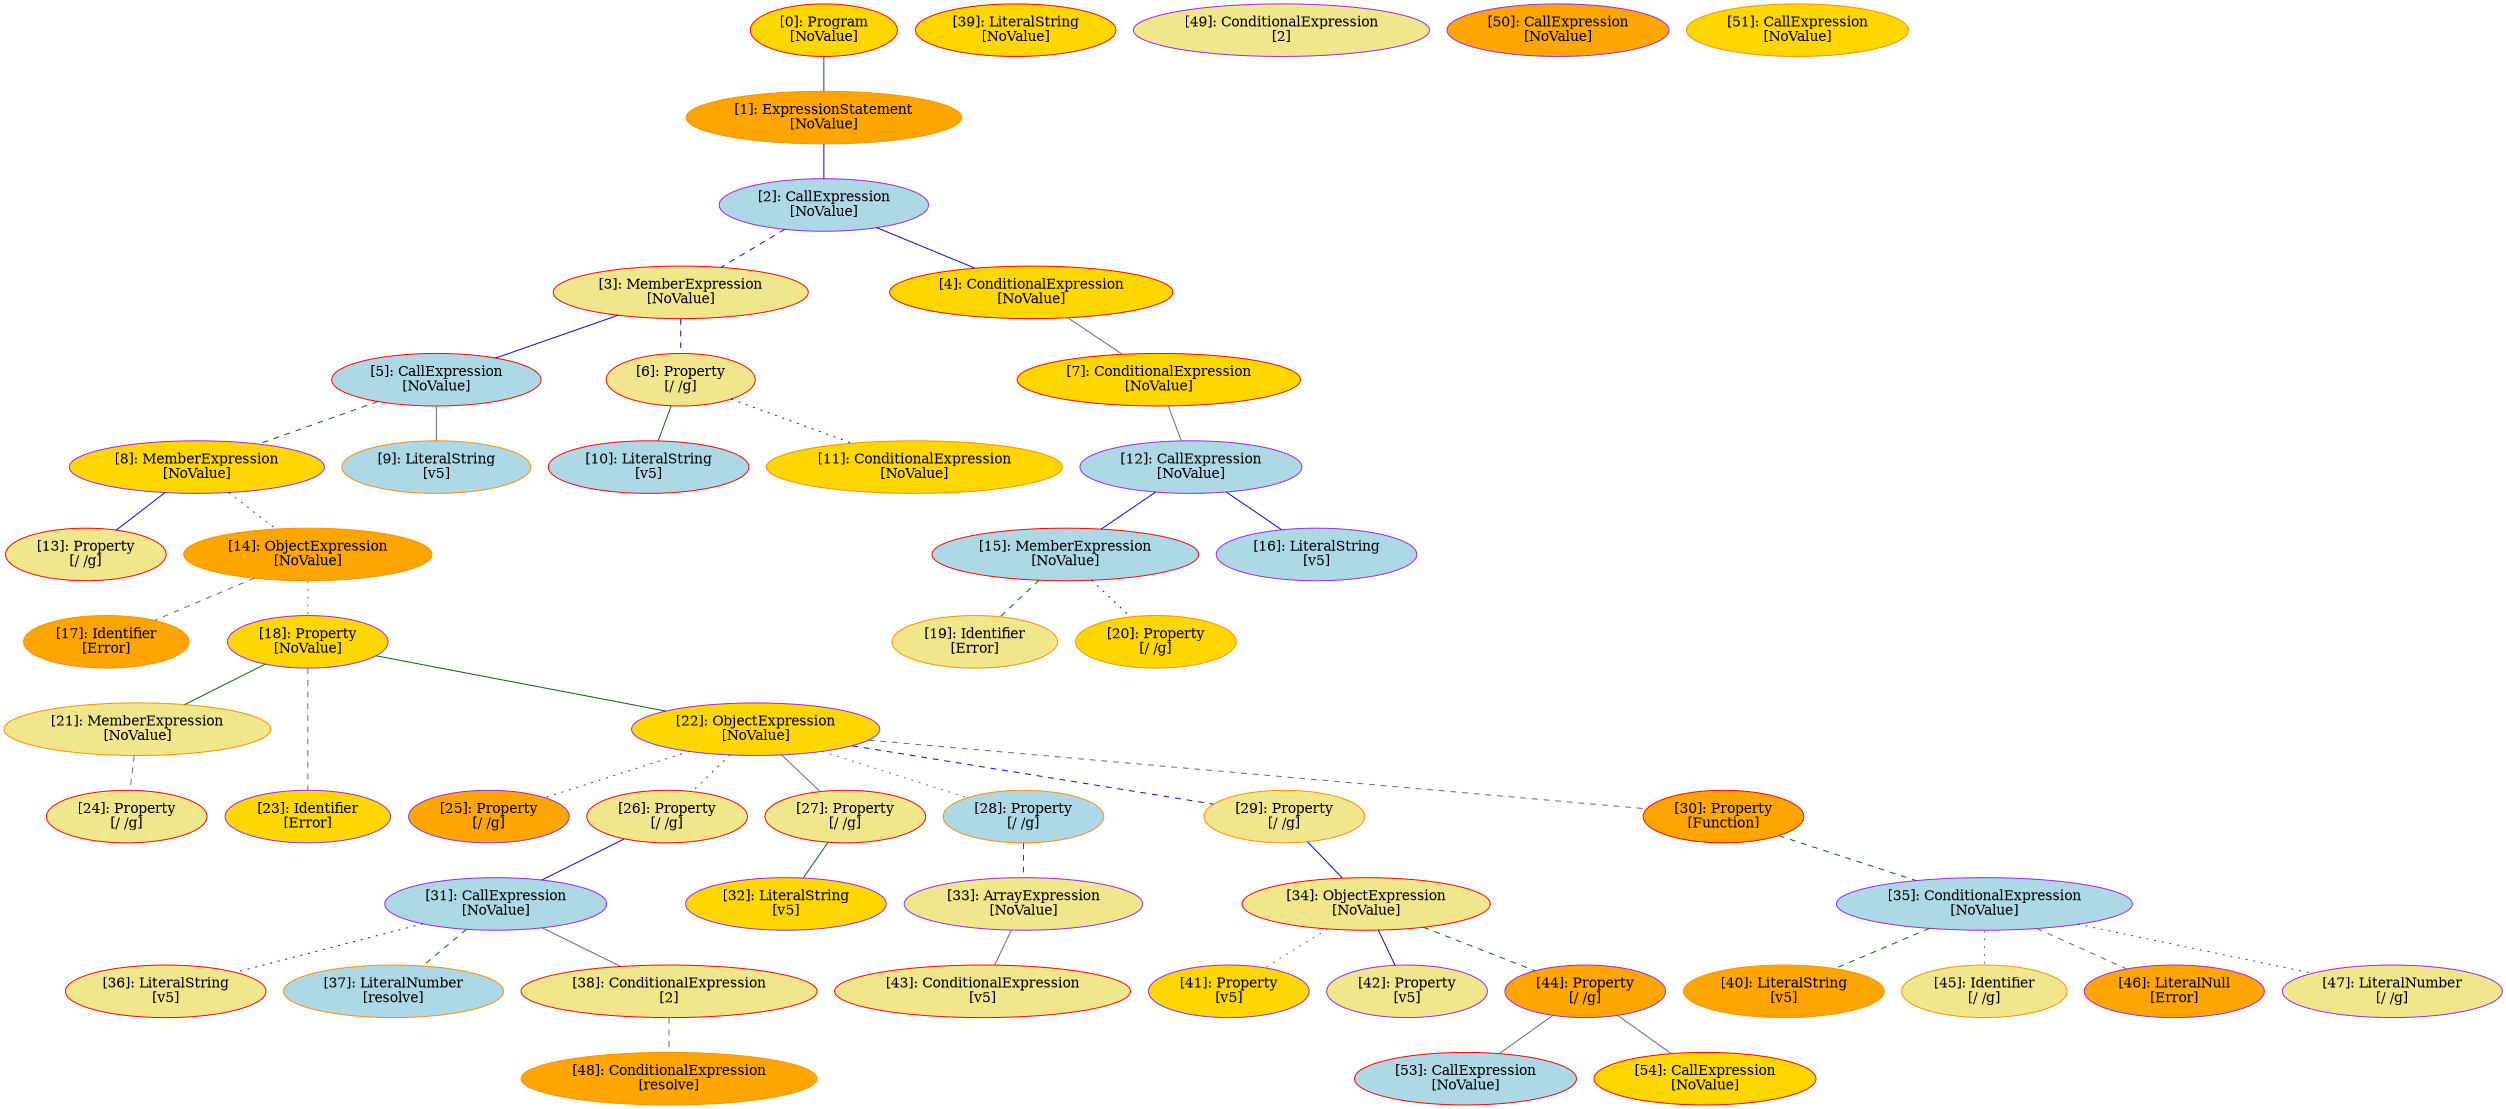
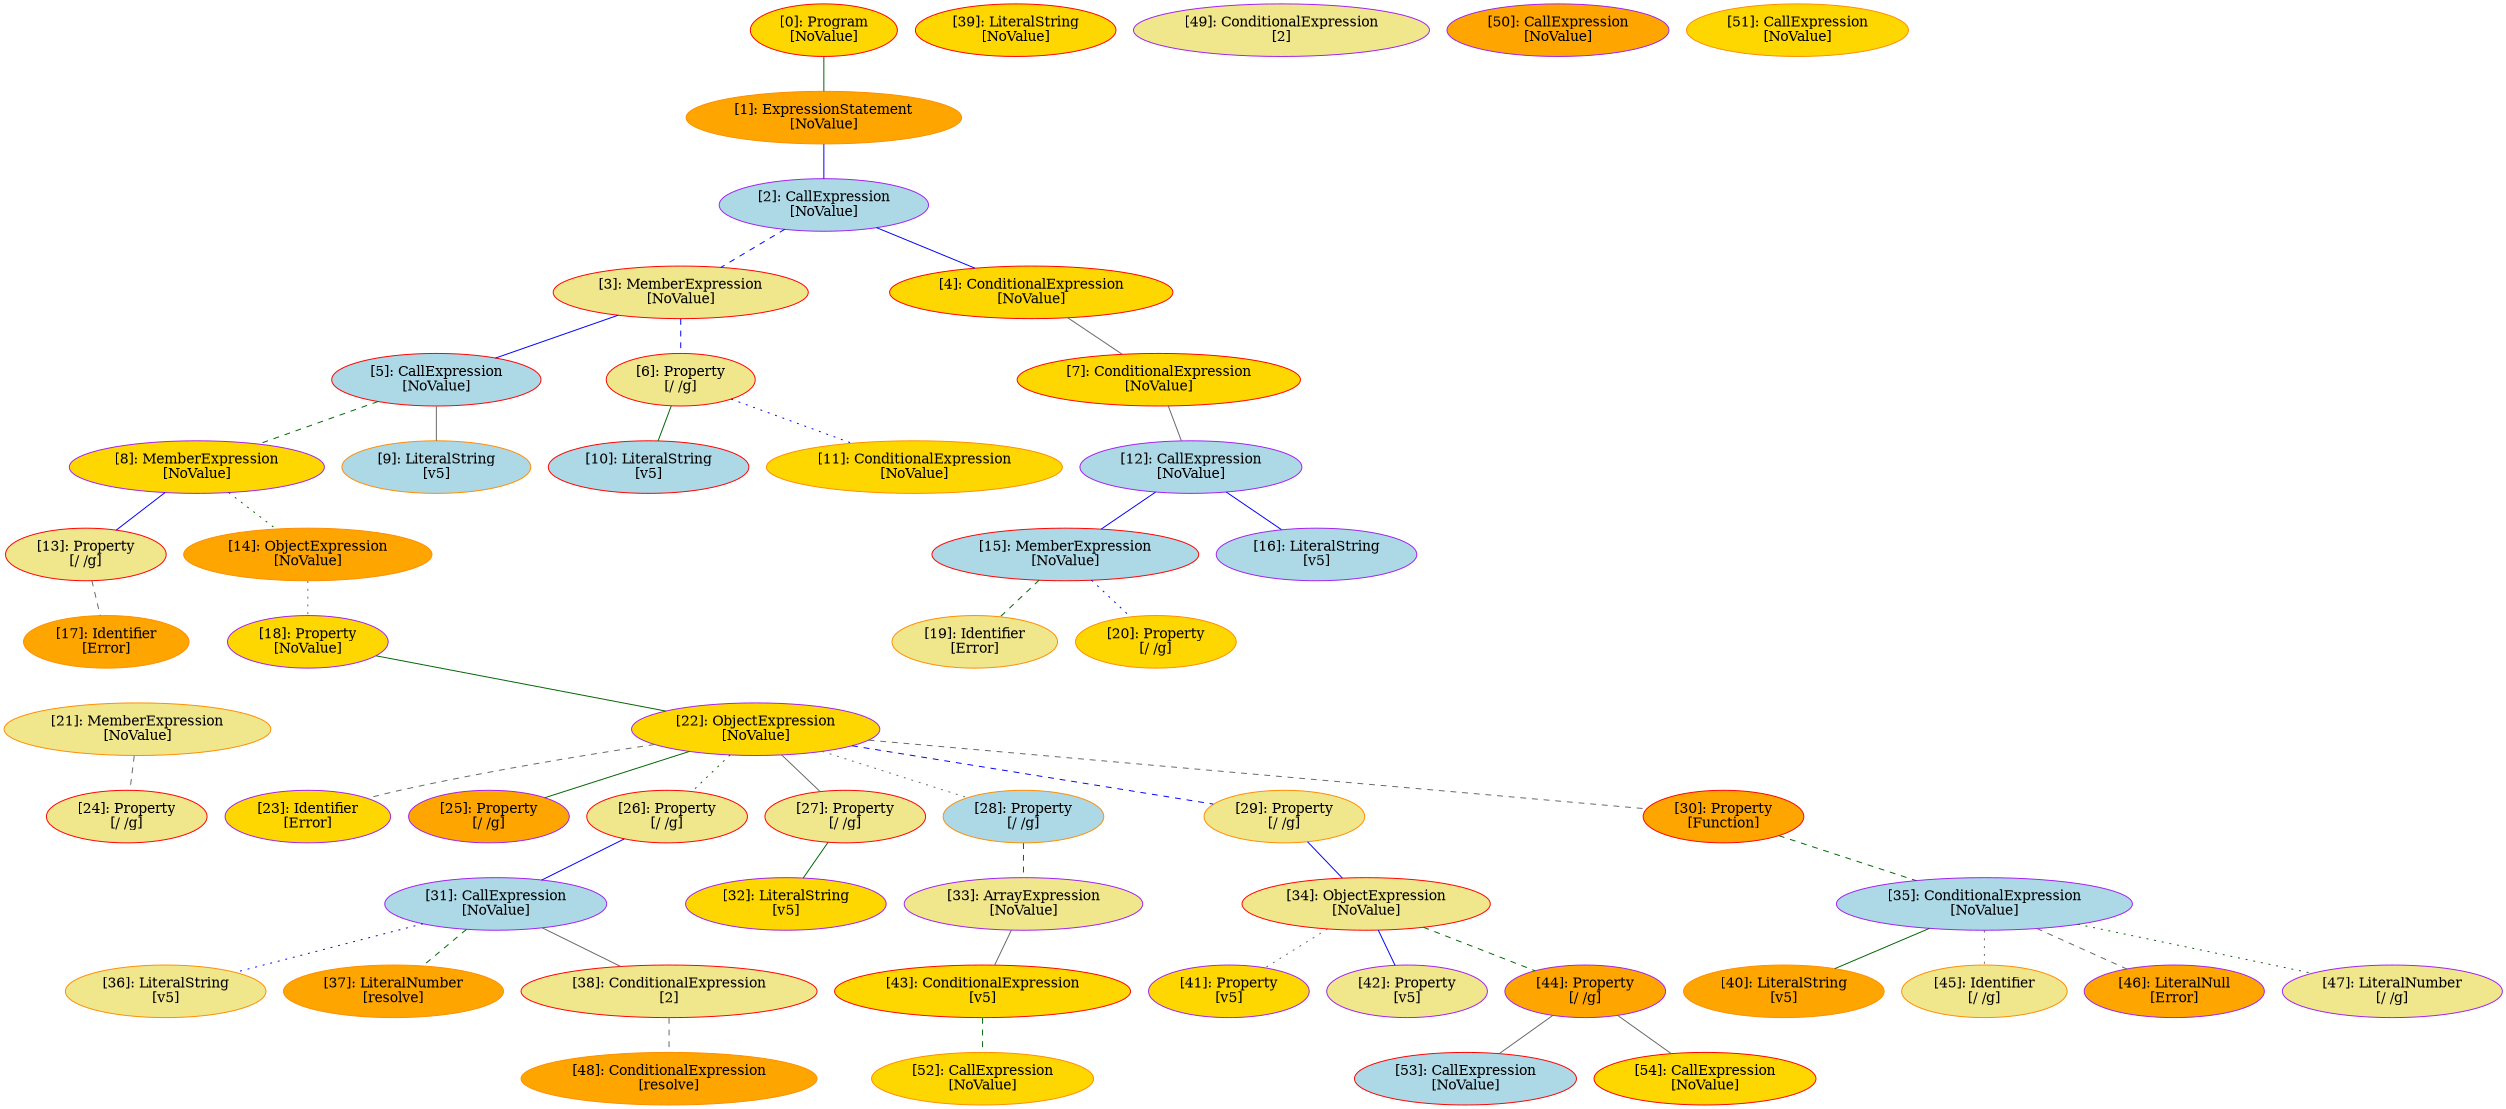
edge "[14]: ObjectExpression [NoValue]" -- "[17]: Identifier [Error]": now "[13]: Property [/ /g]" -- "[17]: Identifier [Error]"
edge "[18]: Property [NoValue]" -- "[21]: MemberExpression [NoValue]": removed
edge "[18]: Property [NoValue]" -- "[23]: Identifier [Error]": now "[22]: ObjectExpression [NoValue]" -- "[23]: Identifier [Error]"
edge "[22]: ObjectExpression [NoValue]" -- "[25]: Property [/ /g]": style dotted -> solid
edge "[35]: ConditionalExpression [NoValue]" -- "[40]: LiteralString [v5]": style dashed -> solid
node "[36]: LiteralString [v5]": color red -> darkorange
node "[37]: LiteralNumber [resolve]": fillcolor lightblue -> orange
node "[43]: ConditionalExpression [v5]": fillcolor khaki -> gold
node "[52]: CallExpression [NoValue]": added
